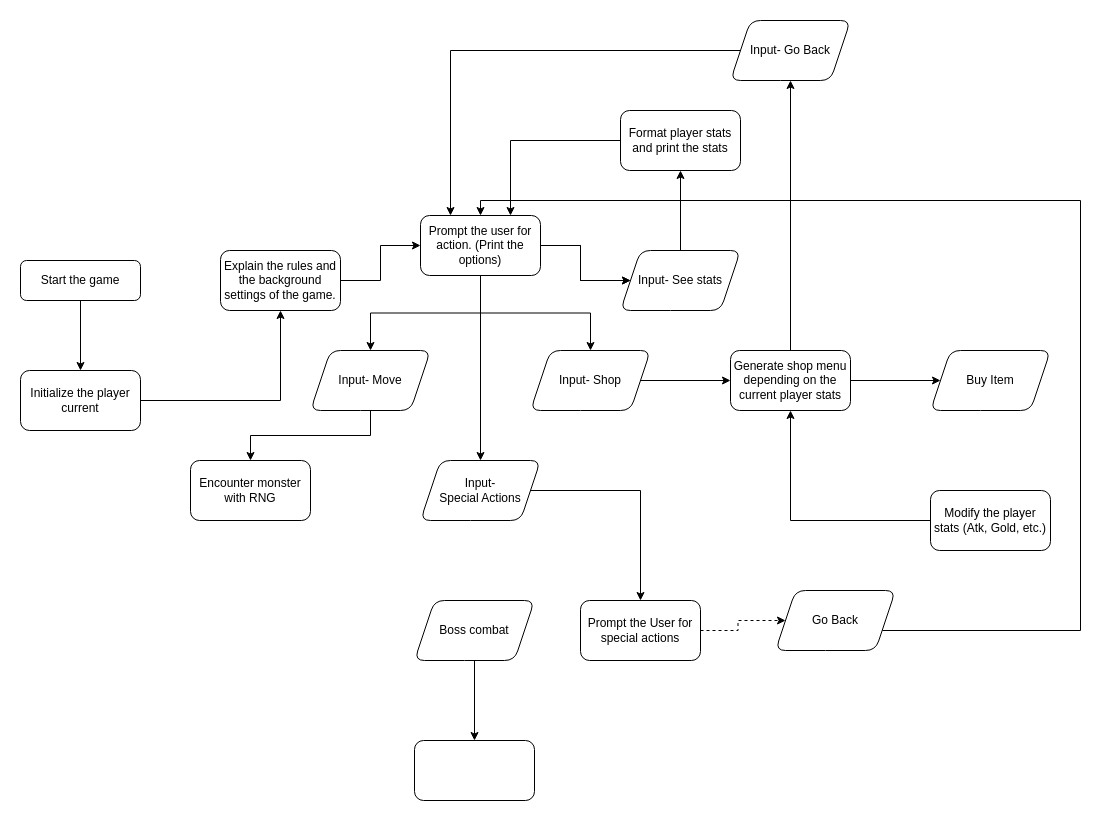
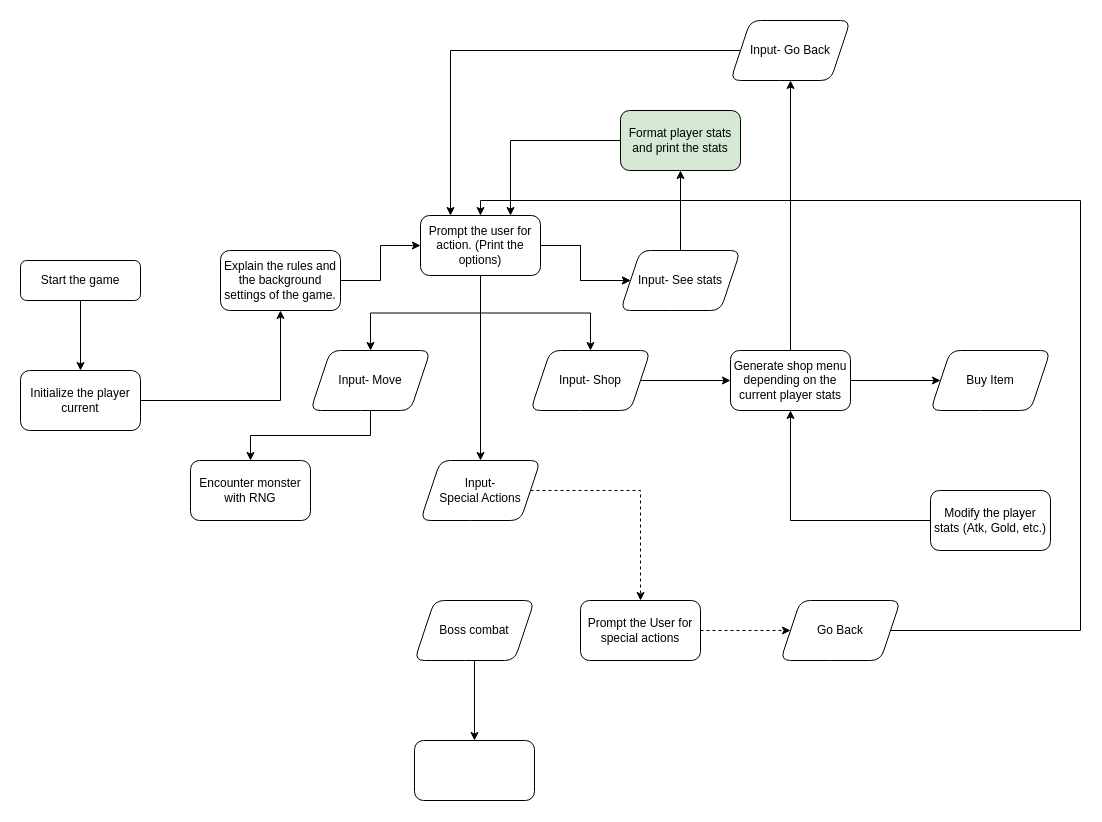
node "Format player stats and print the stats": fillcolor #ffffff -> #d5e8d4
edge "Input- Special Actions" -> "Prompt the User for special actions": style solid -> dashed
node "Go Back": moved (836, 621) -> (841, 631)
